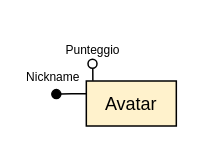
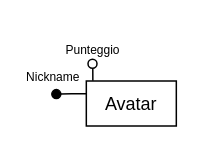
node "Avatar": fillcolor #fff2cc -> #ffffff
